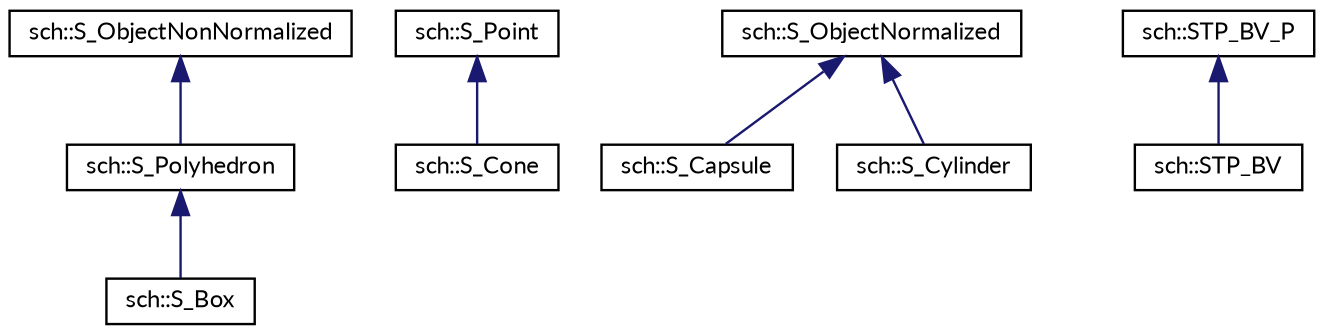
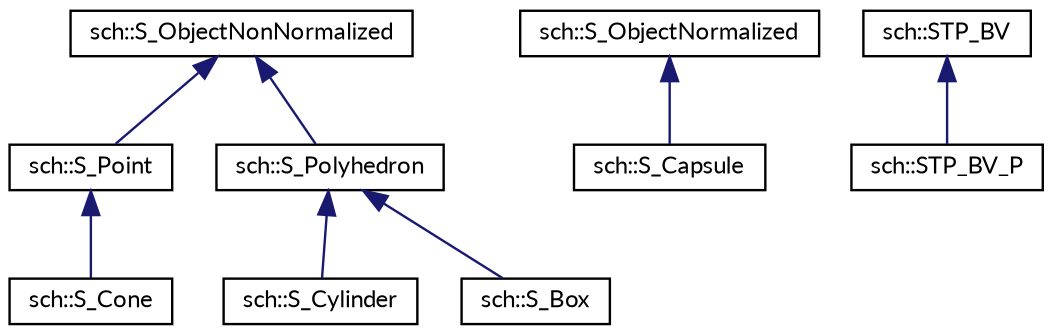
edge "sch::S_Point" -> "sch::S_ObjectNonNormalized": added
edge "sch::S_Cylinder" -> "sch::S_ObjectNormalized": now "sch::S_Cylinder" -> "sch::S_Polyhedron"
edge "sch::STP_BV" -> "sch::STP_BV_P": reversed
